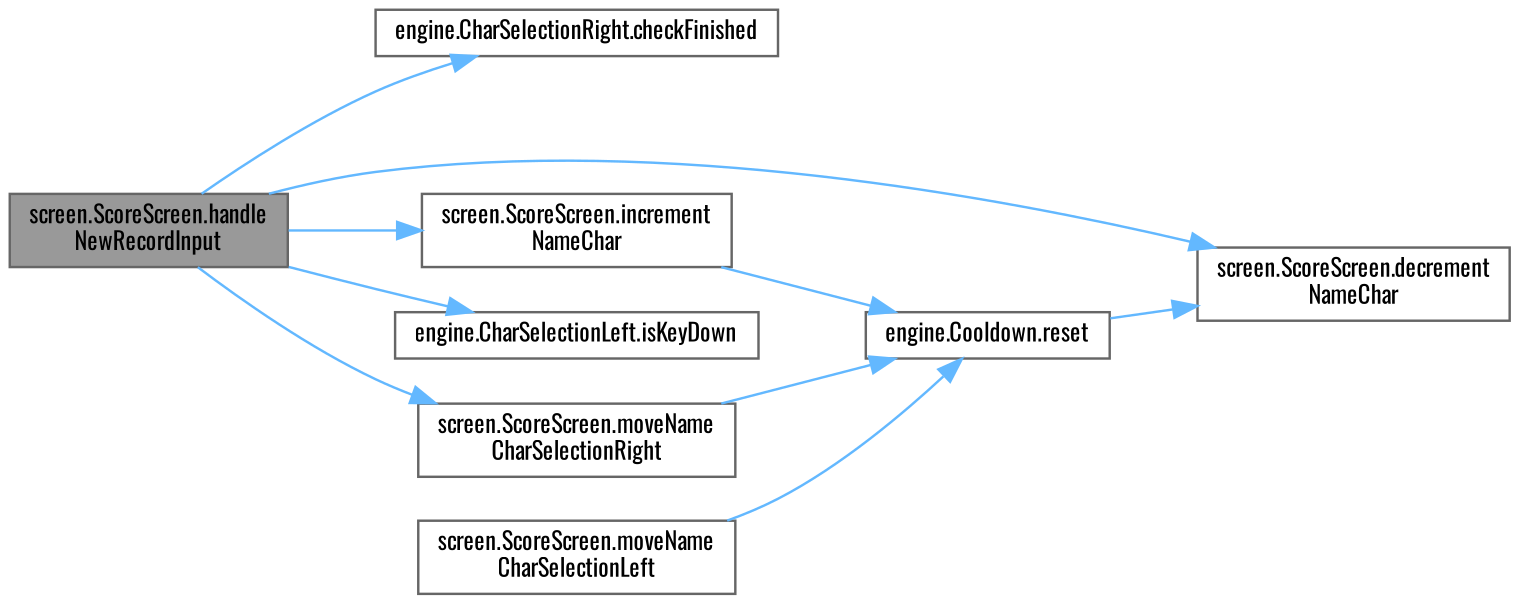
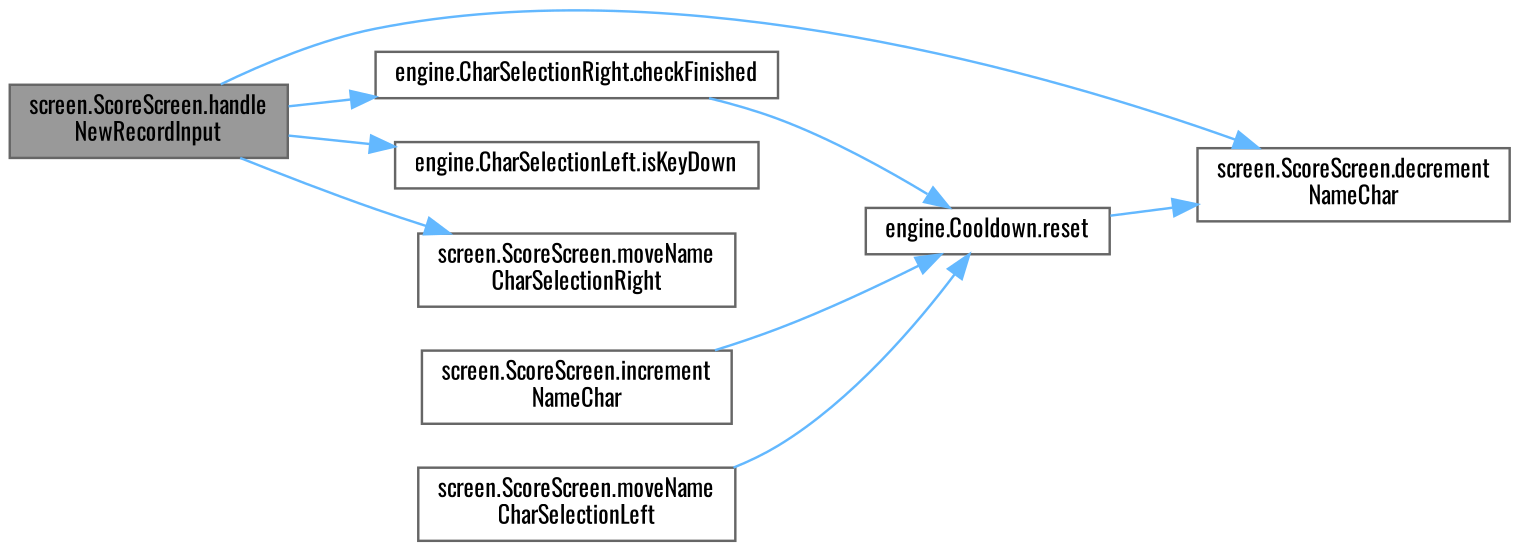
edge "screen.ScoreScreen.handle NewRecordInput" -> "screen.ScoreScreen.increment NameChar": removed
edge "screen.ScoreScreen.moveName CharSelectionRight" -> "engine.Cooldown.reset": now "engine.CharSelectionRight.checkFinished" -> "engine.Cooldown.reset"
